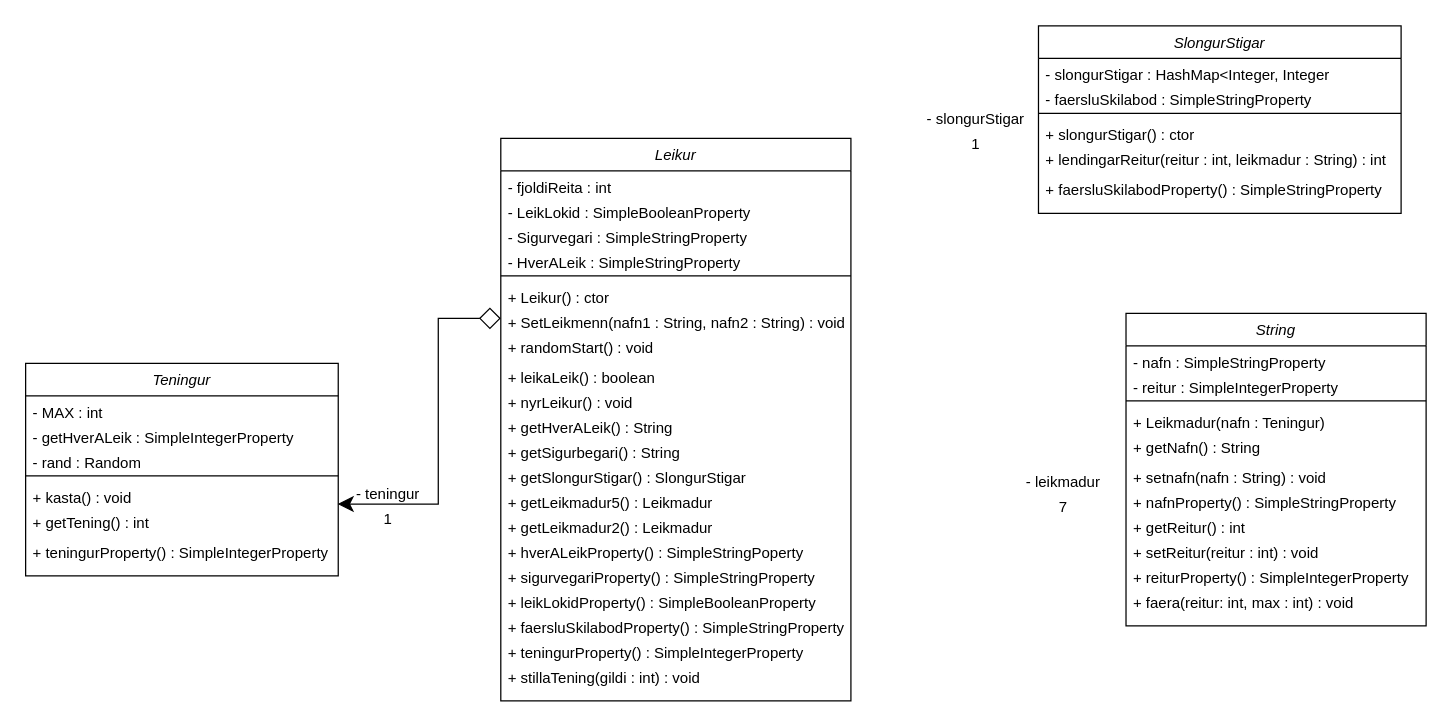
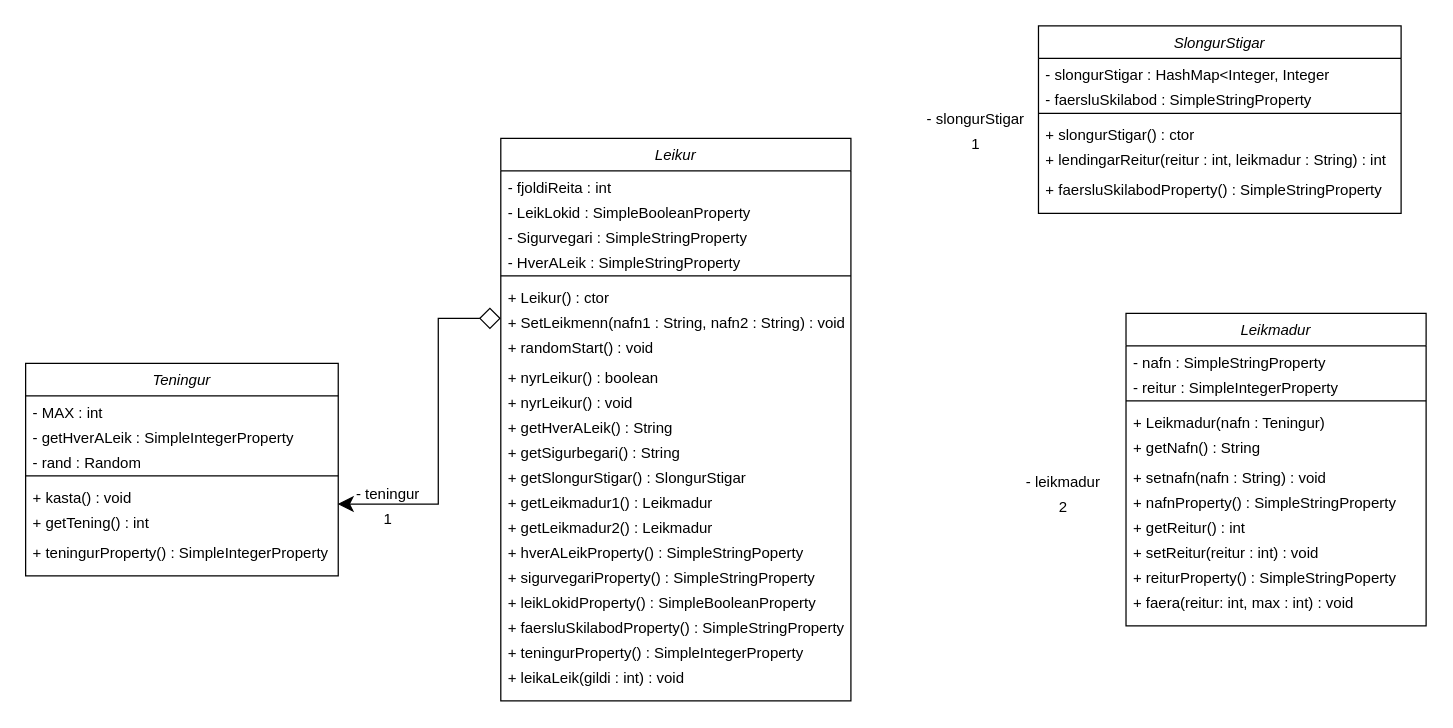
node "String": label "String" -> "Leikmadur"
node "+ leikaLeik() : boolean": label "+ leikaLeik() : boolean" -> "+ nyrLeikur() : boolean"
node "+ getLeikmadur5() : Leikmadur": label "+ getLeikmadur5() : Leikmadur" -> "+ getLeikmadur1() : Leikmadur"
node "7": label "7" -> "2"
node "+ reiturProperty() : SimpleIntegerProperty": label "+ reiturProperty() : SimpleIntegerProperty" -> "+ reiturProperty() : SimpleStringPoperty"
node "+ stillaTening(gildi : int) : void": label "+ stillaTening(gildi : int) : void" -> "+ leikaLeik(gildi : int) : void"
